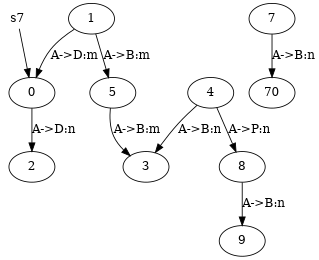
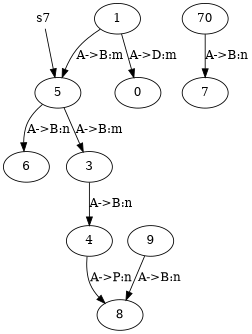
edge "s7" -> "0": now "s7" -> "5"
edge "7" -> "70": reversed
edge "4" -> "3": reversed
node "6": added
node "2": removed
edge "8" -> "9": reversed
